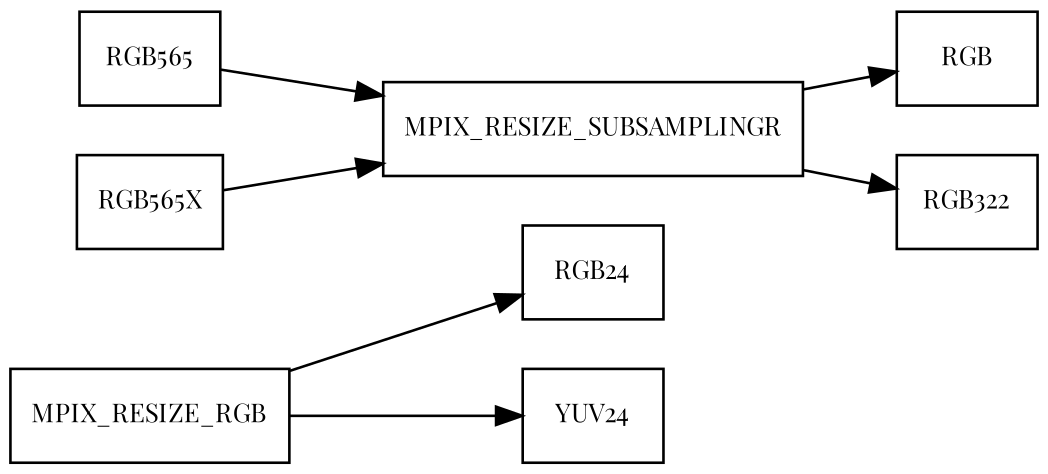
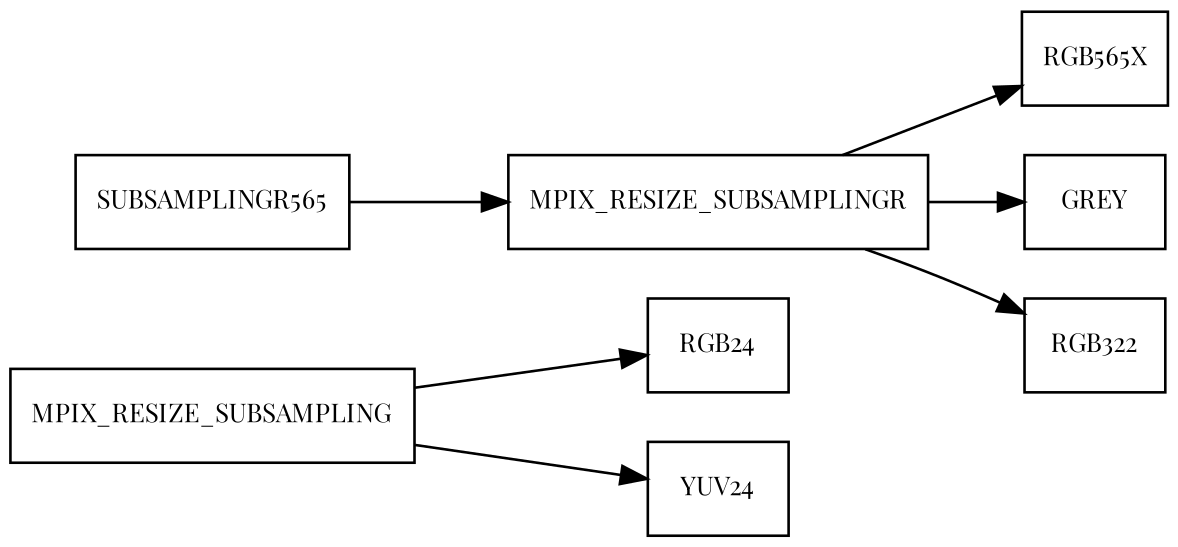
node "RGB565": label "RGB565" -> "SUBSAMPLINGR565"
node "RGB": label "RGB" -> "GREY"
edge "RGB565X" -> "MPIX_RESIZE_SUBSAMPLINGR": reversed
node "MPIX_RESIZE_RGB": label "MPIX_RESIZE_RGB" -> "MPIX_RESIZE_SUBSAMPLING"
